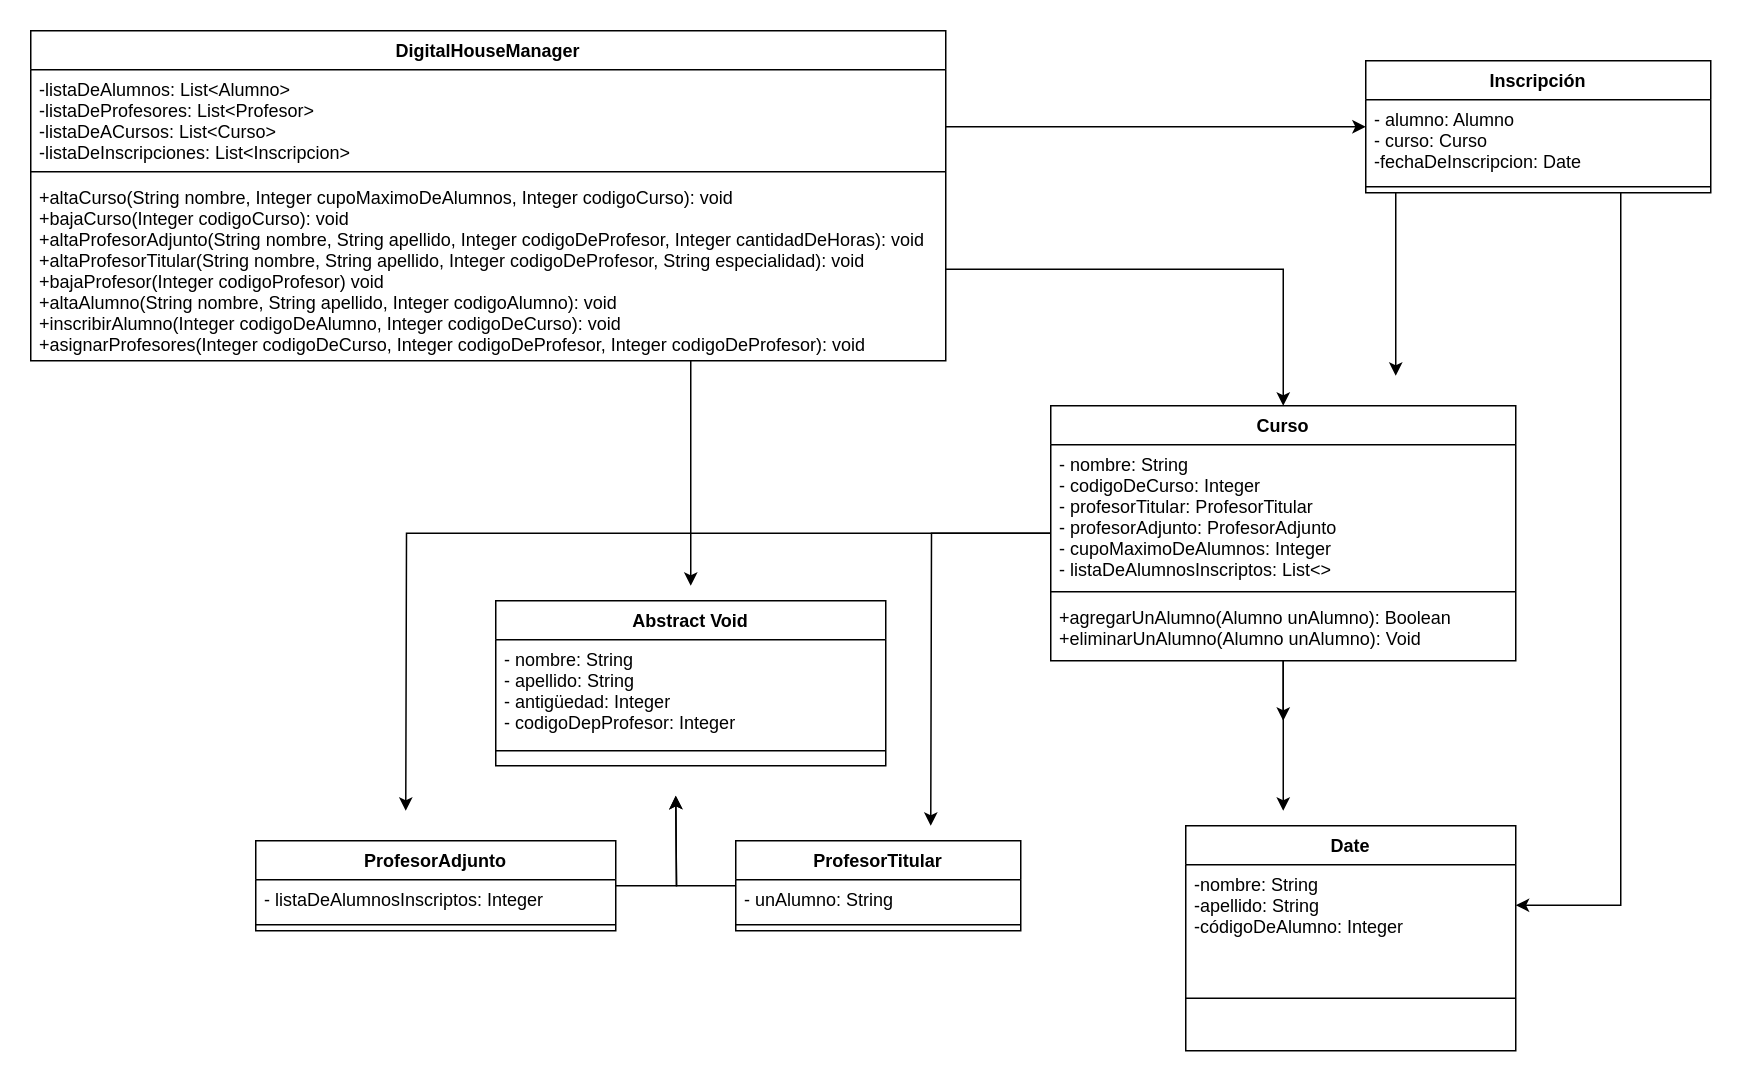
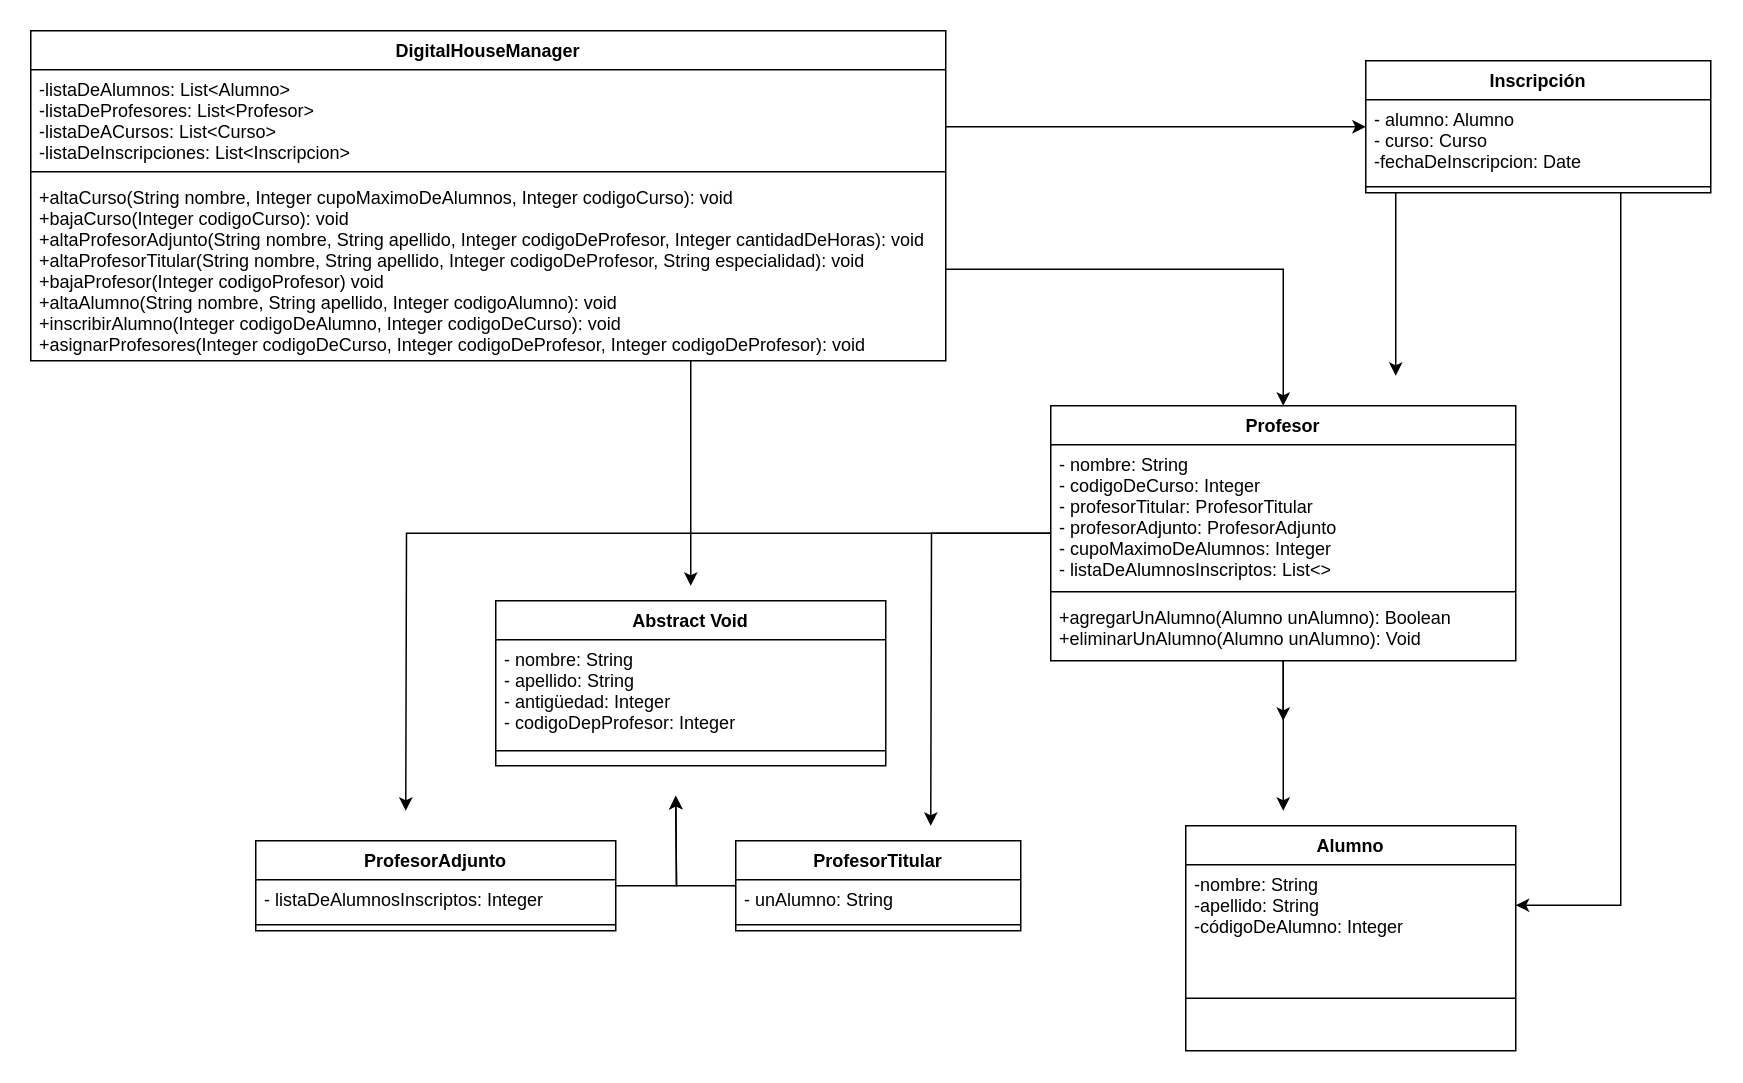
node "Curso": label "Curso" -> "Profesor"
node "Date": label "Date" -> "Alumno"
